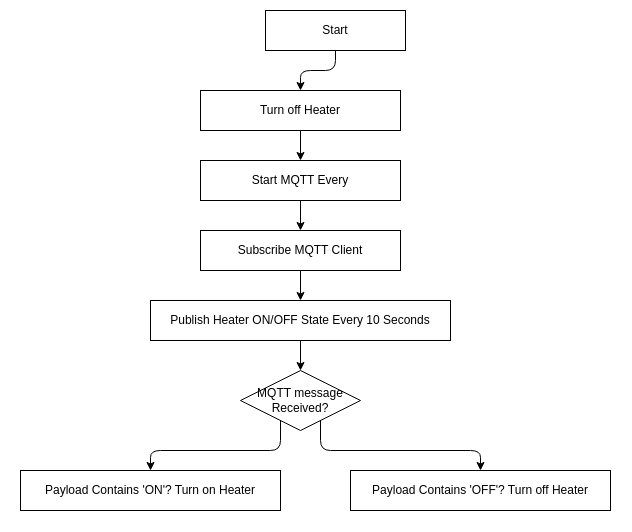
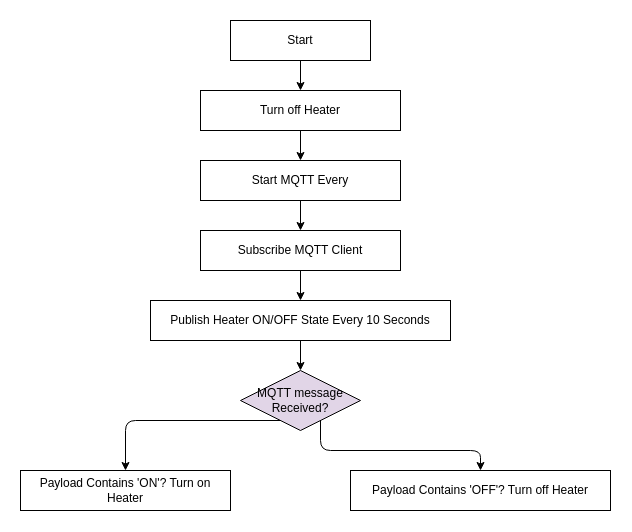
node "Start": moved (336, 31) -> (301, 41)
node "MQTT message Received?": fillcolor #ffffff -> #e1d5e7
node "Payload Contains 'ON'? Turn on Heater": size 260x40 -> 210x40
